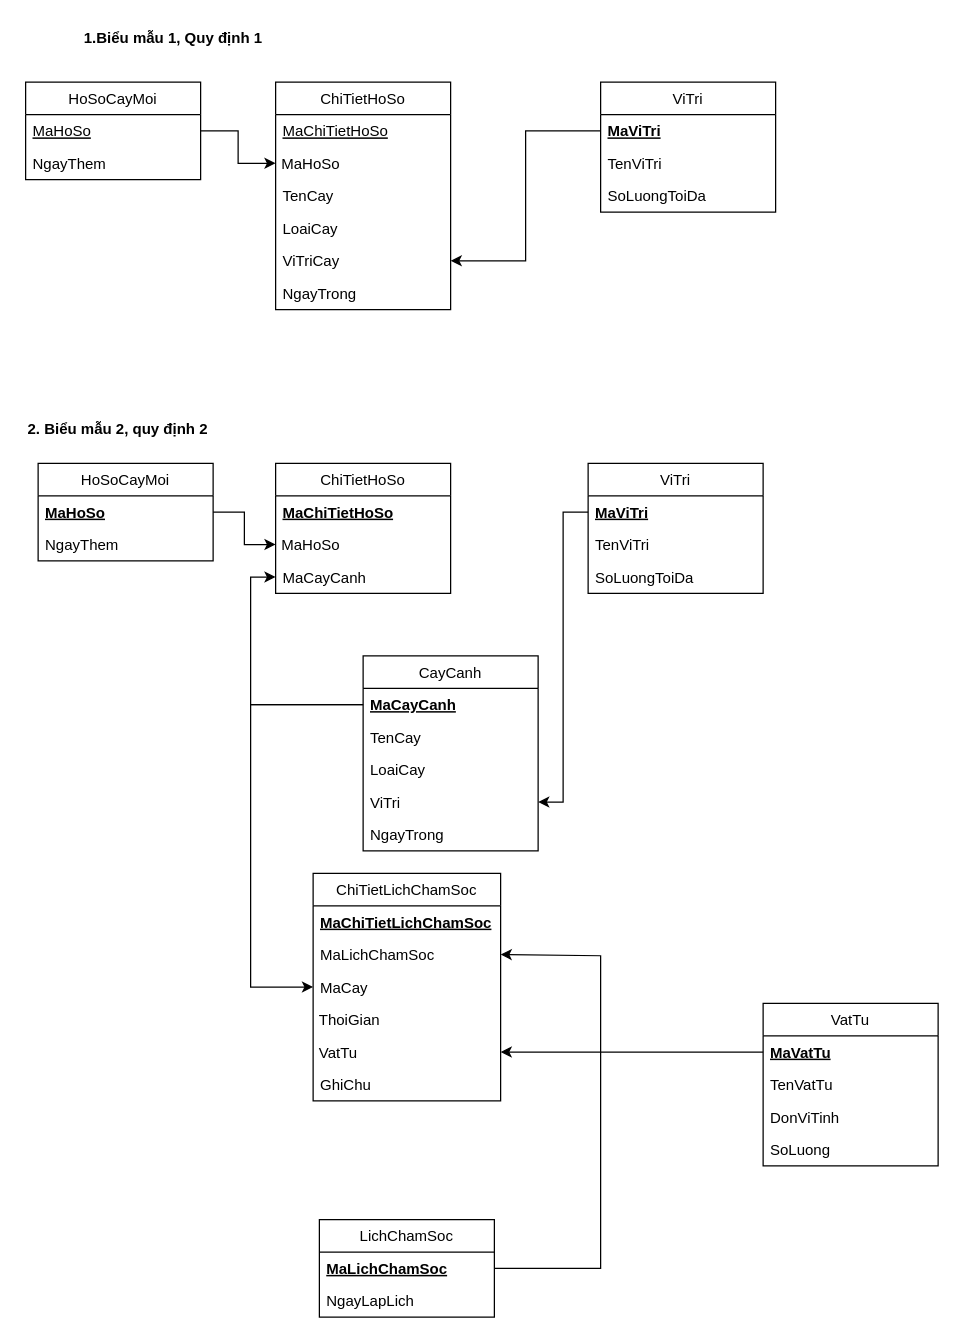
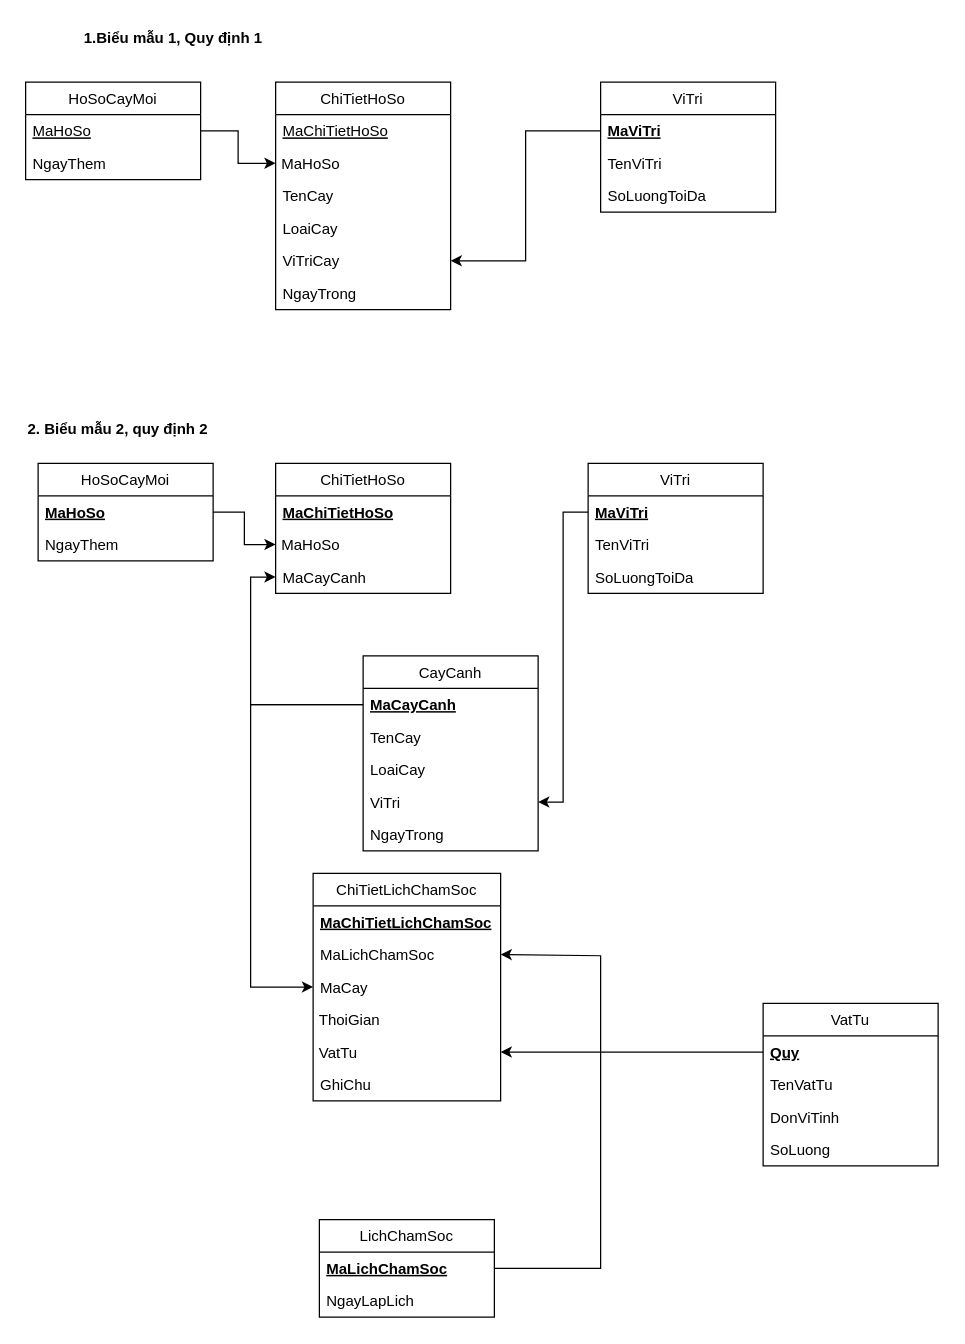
node "MaVatTu": label "MaVatTu" -> "Quy"
